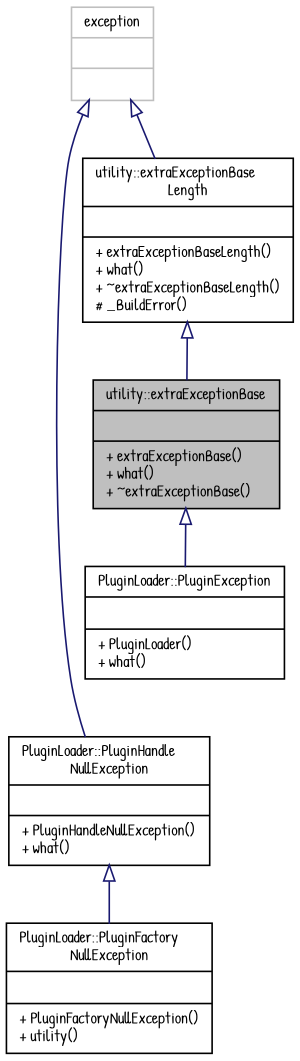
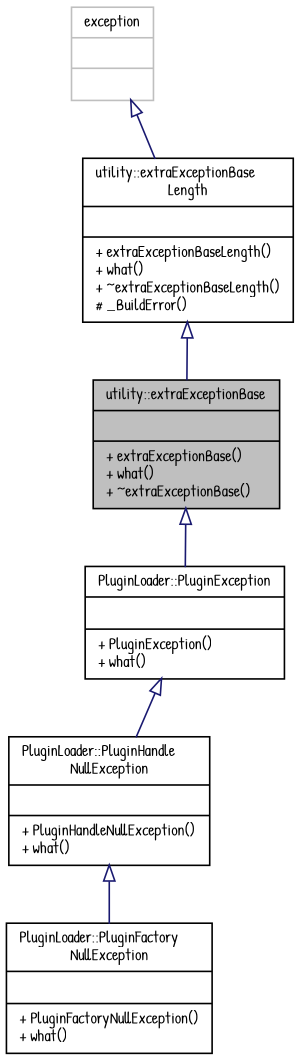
edge "PluginLoader::PluginHandle" -> "exception": now "PluginLoader::PluginHandle" -> "PluginLoader::PluginException"
node "PluginLoader::PluginException": text "+ PluginLoader()" -> "+ PluginException()"
node "PluginLoader::PluginFactory": text "+ utility()" -> "+ what()"
